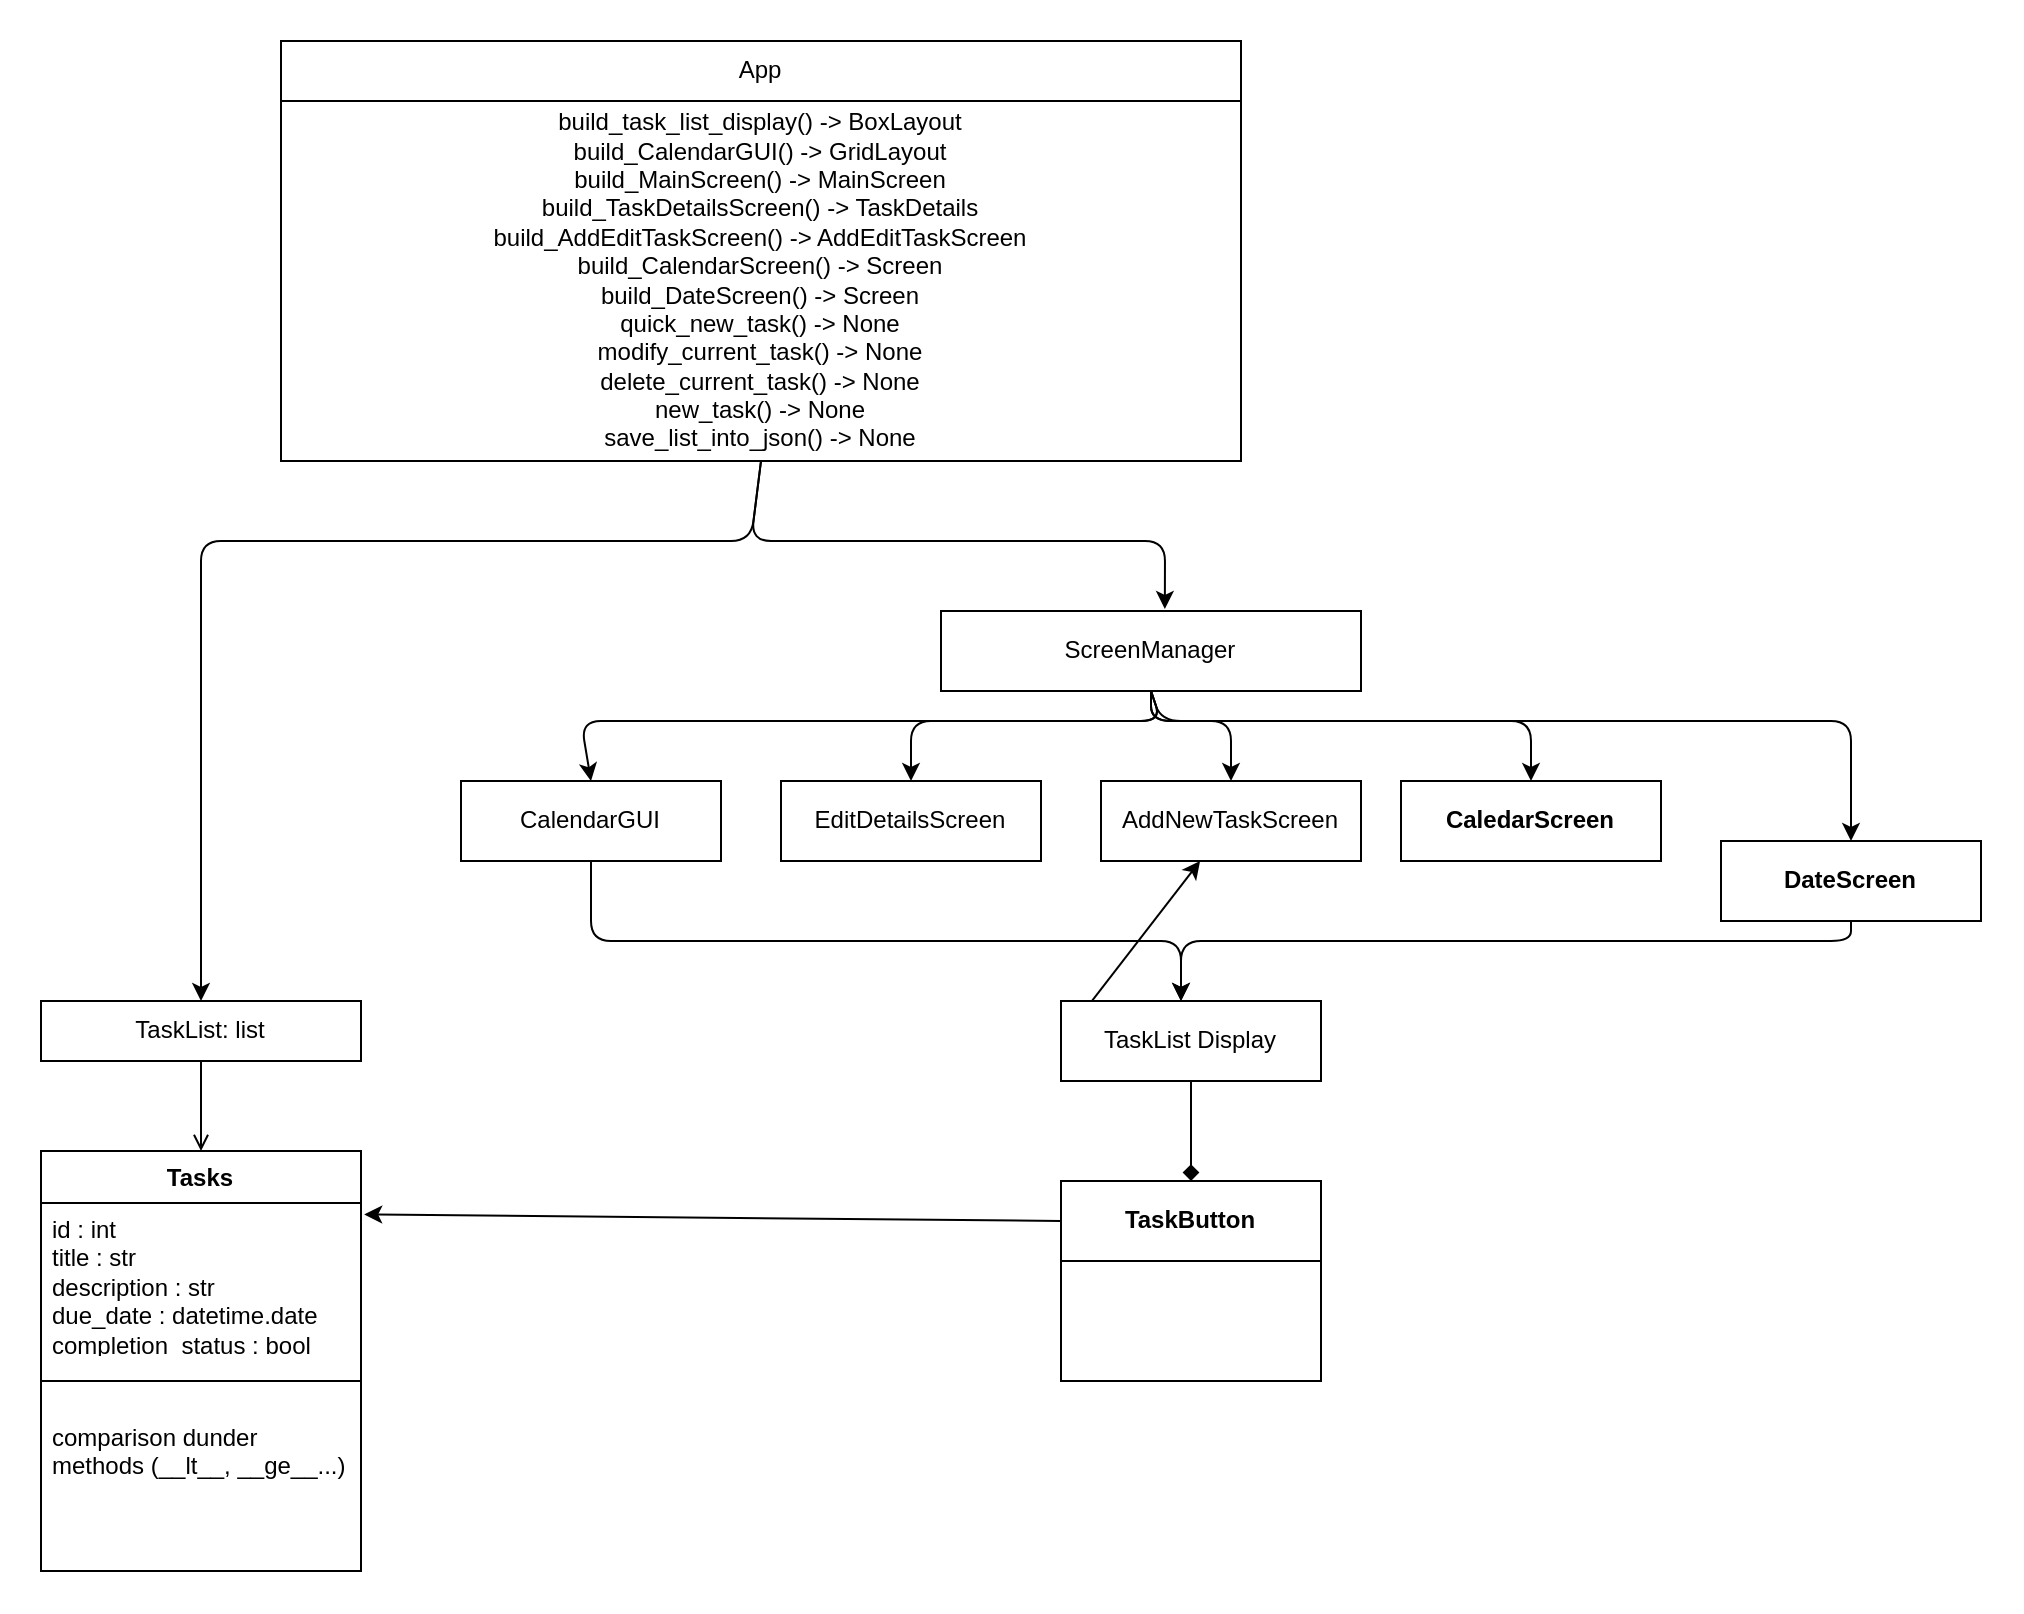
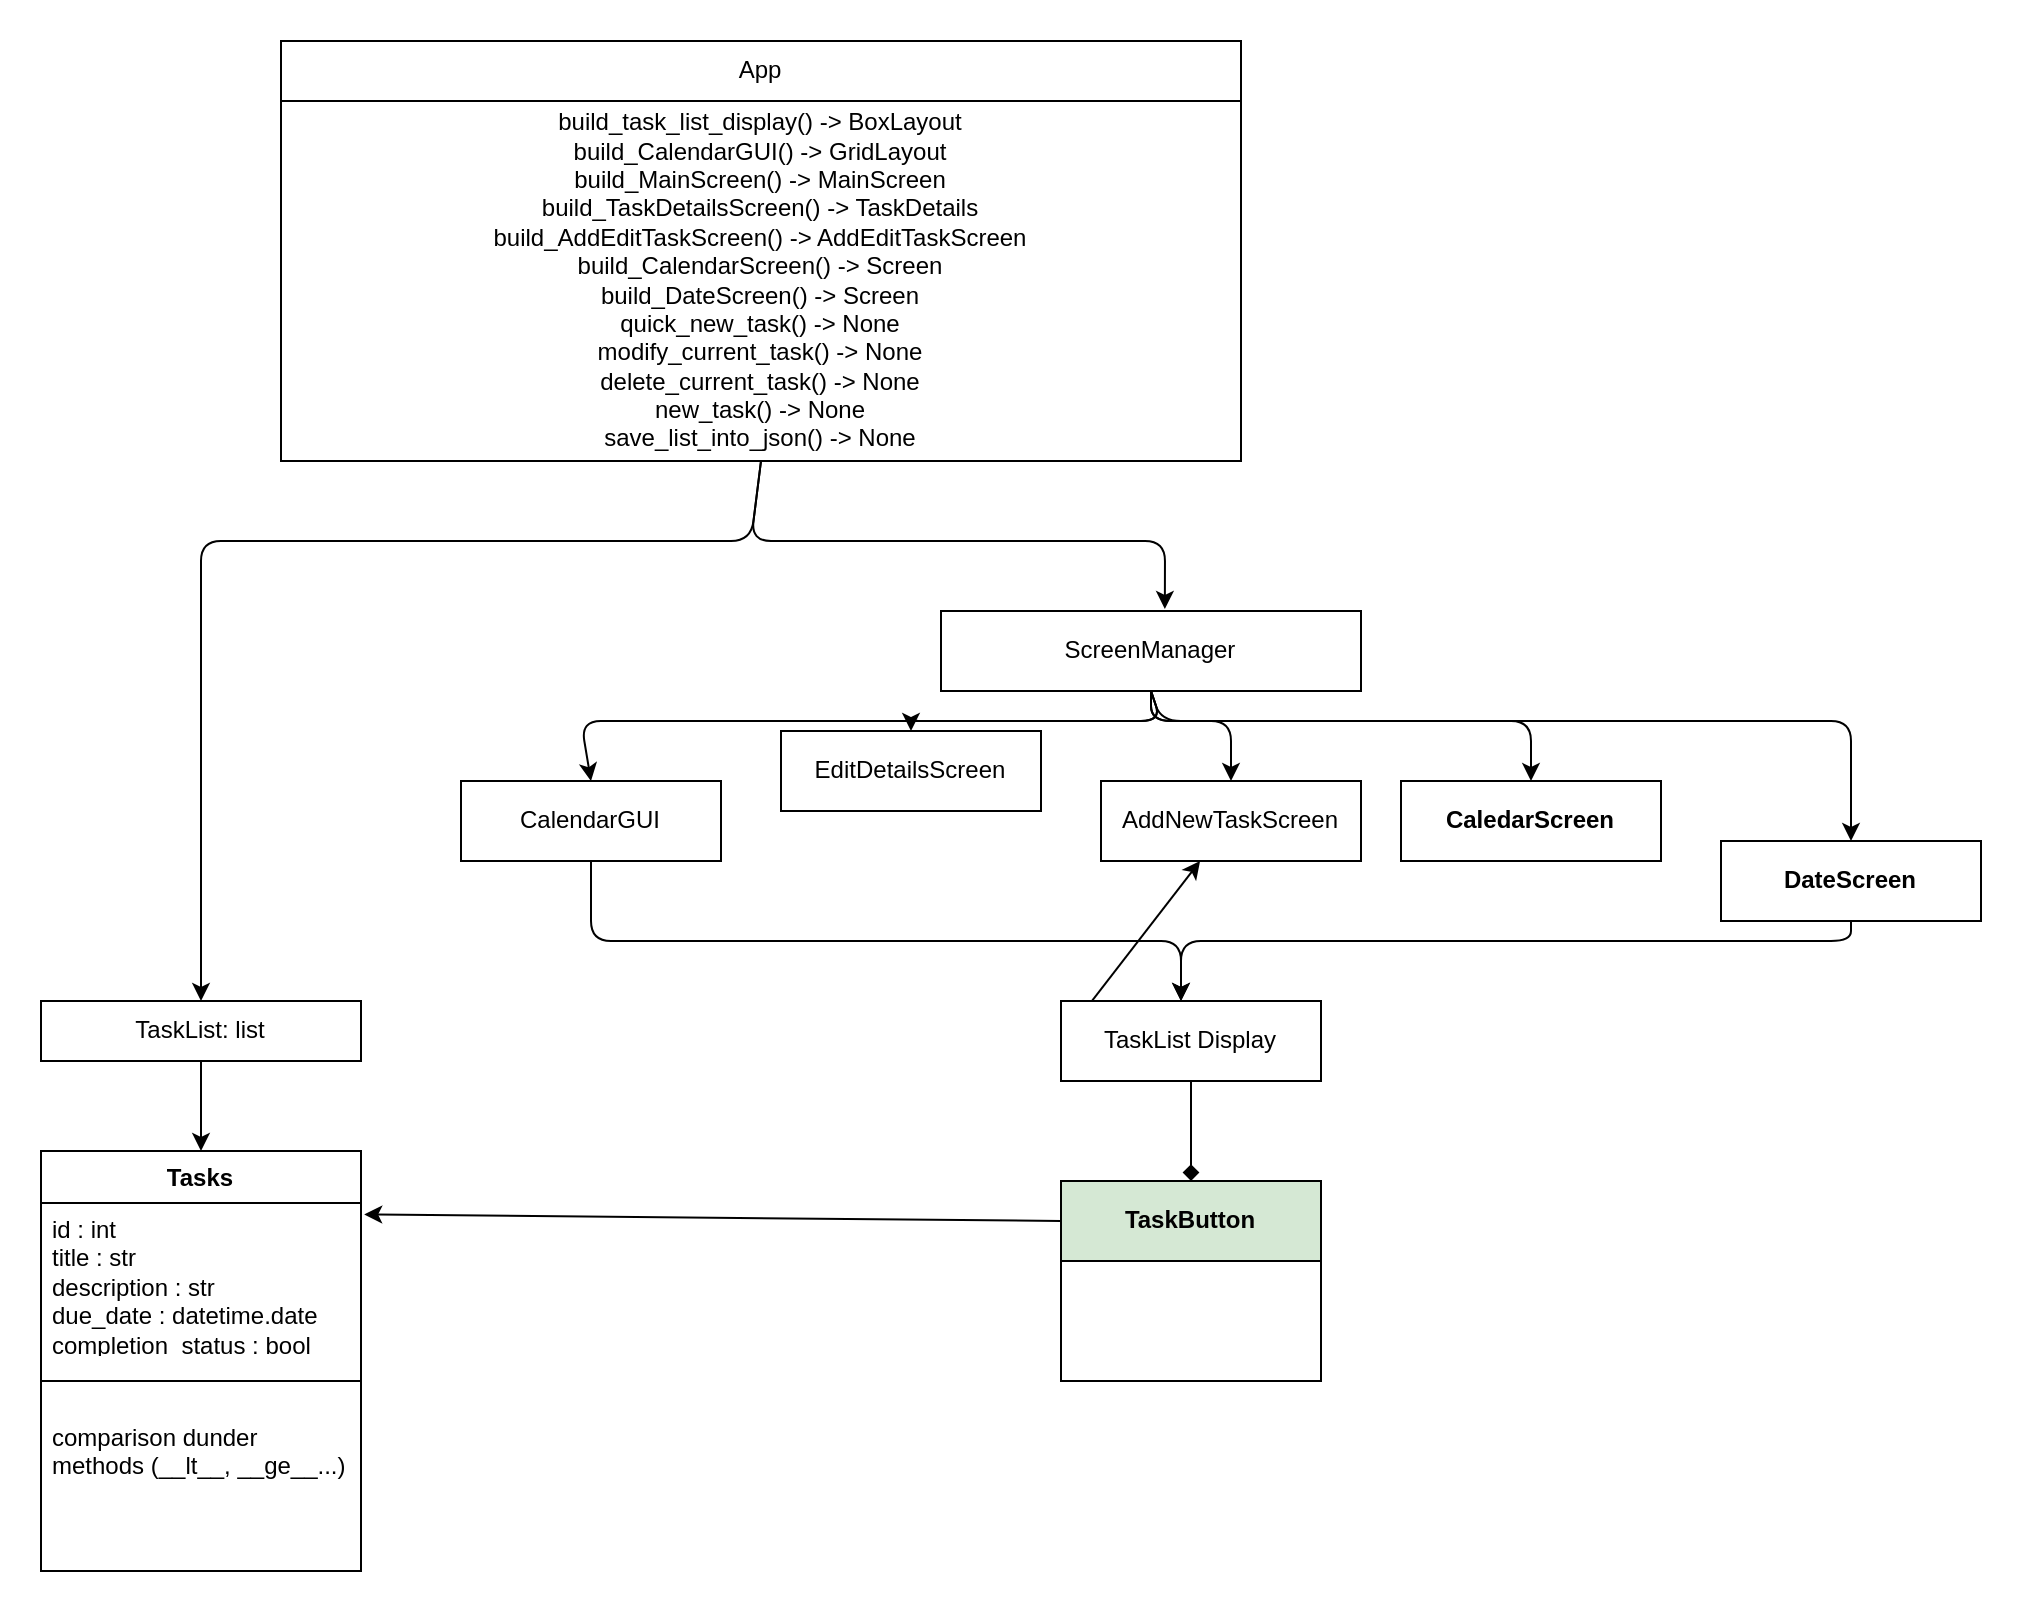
node "EditDetailsScreen": moved (911, 821) -> (911, 771)
edge "TaskList: list" -> "Tasks": arrowhead open -> classic
node "TaskButton": fillcolor #ffffff -> #d5e8d4
